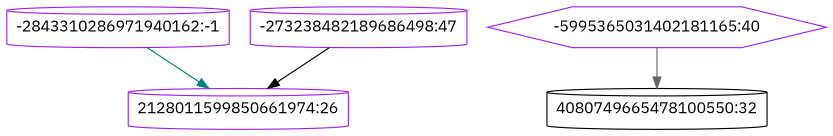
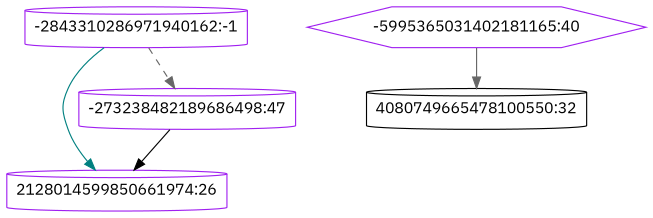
edge "-2843310286971940162:-1" -> "-273238482189686498:47": added
node "2128011599850661974:26": label "2128011599850661974:26" -> "2128014599850661974:26"
